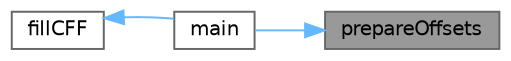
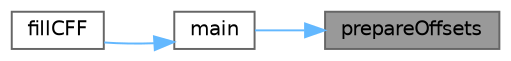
edge "main" -> "fillCFF": reversed
